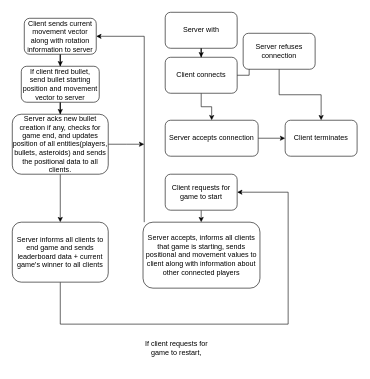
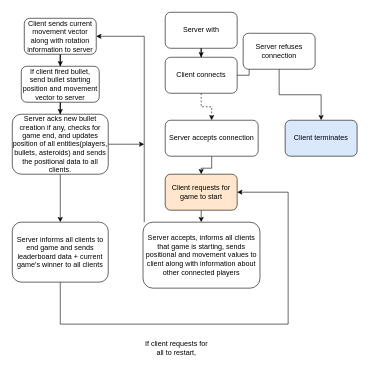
edge "Client connects" -> "Server accepts connection": style solid -> dashed
edge "Server accepts connection" -> "Client terminates": now "Server accepts connection" -> "Client requests for game to start"
node "Client terminates": fillcolor #ffffff -> #dae8fc
node "Client requests for game to start": fillcolor #ffffff -> #ffe6cc
node "If client requests for game to restart,": label "If client requests for game to restart," -> "If client requests for all to restart,"
